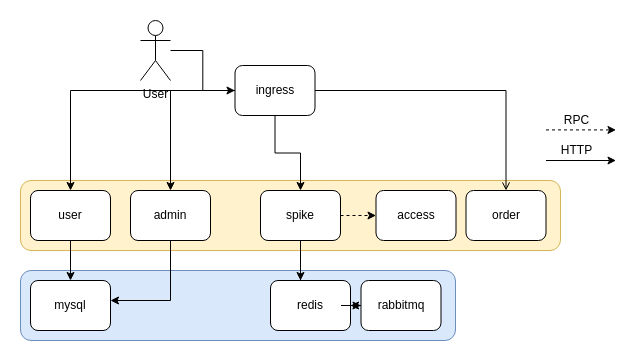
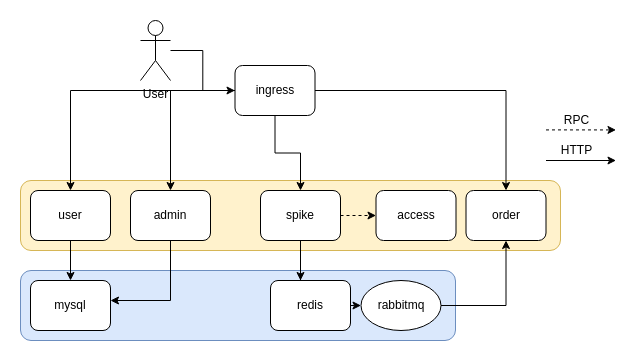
edge "ingress" -> "order": arrowhead open -> classic
edge "rabbitmq" -> "redis": now "rabbitmq" -> "order"
node "rabbitmq": shape rounded rectangle -> ellipse
